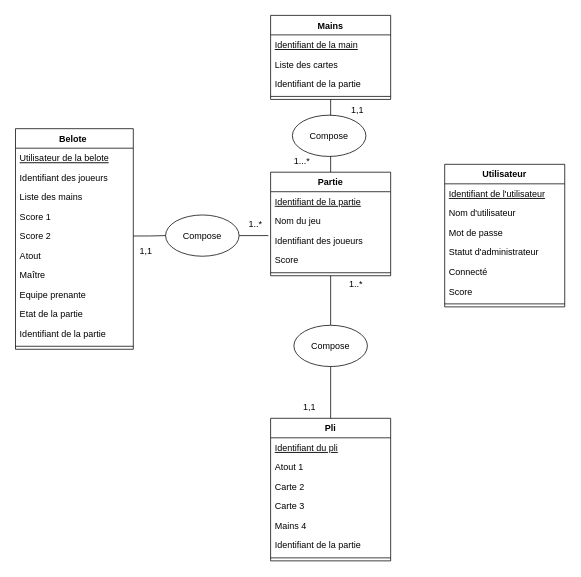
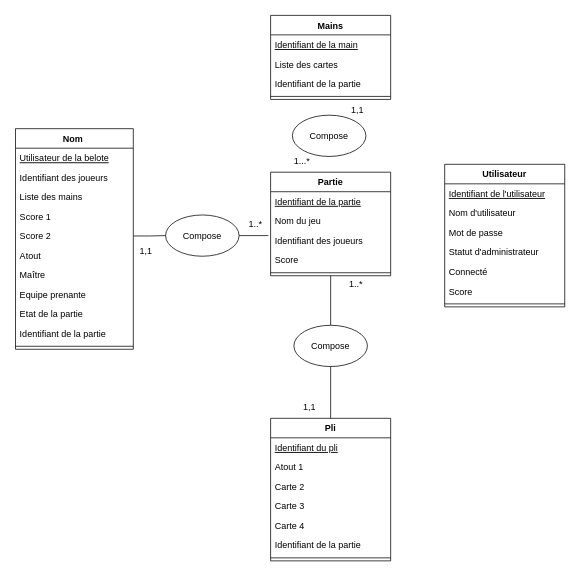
node "Belote": label "Belote" -> "Nom"
edge "Mains" -- "Partie": removed
node "Mains 4": label "Mains 4" -> "Carte 4"
